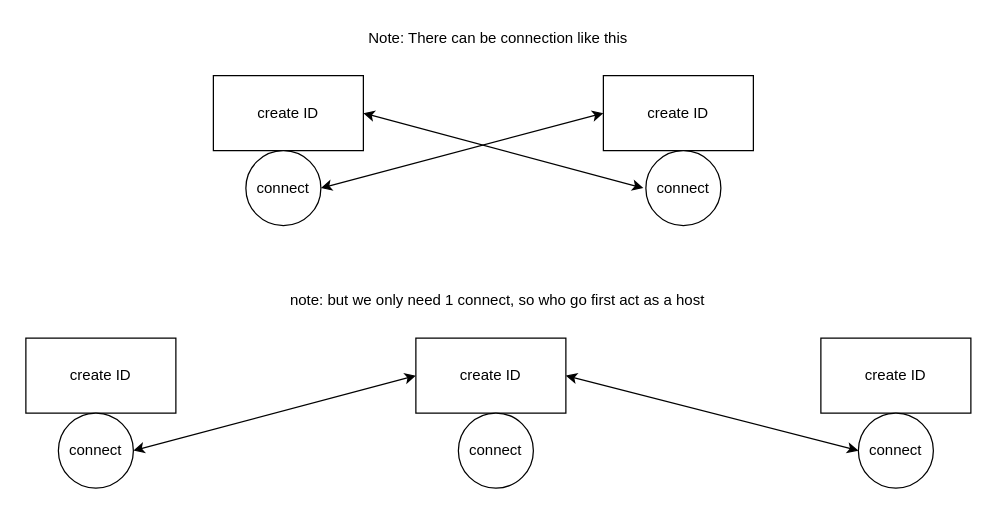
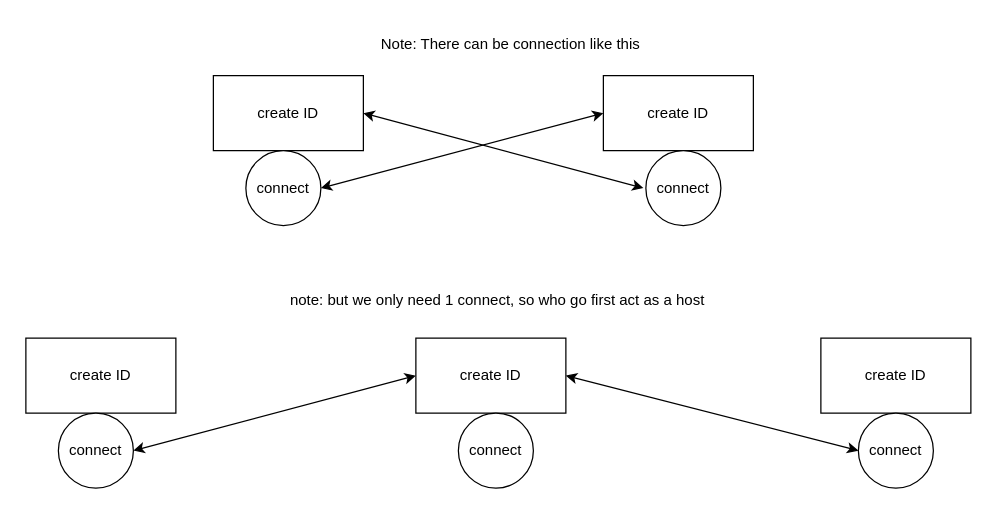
node "Note: There can be connection like this": moved (498, 38) -> (511, 44)
